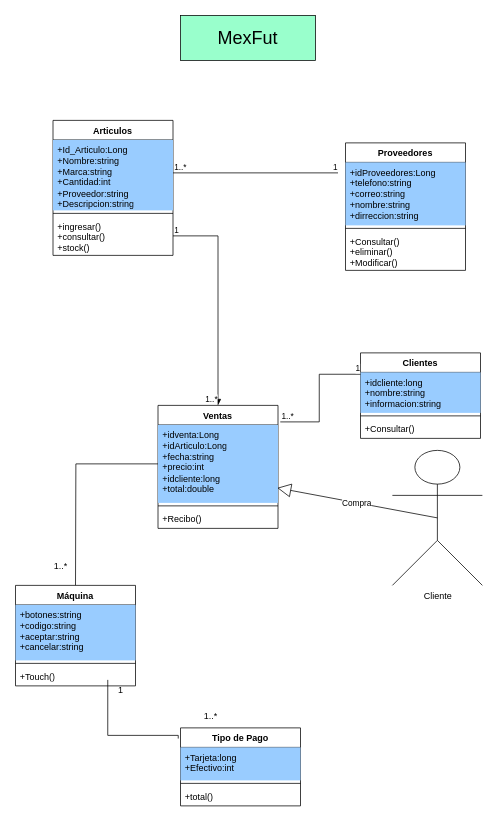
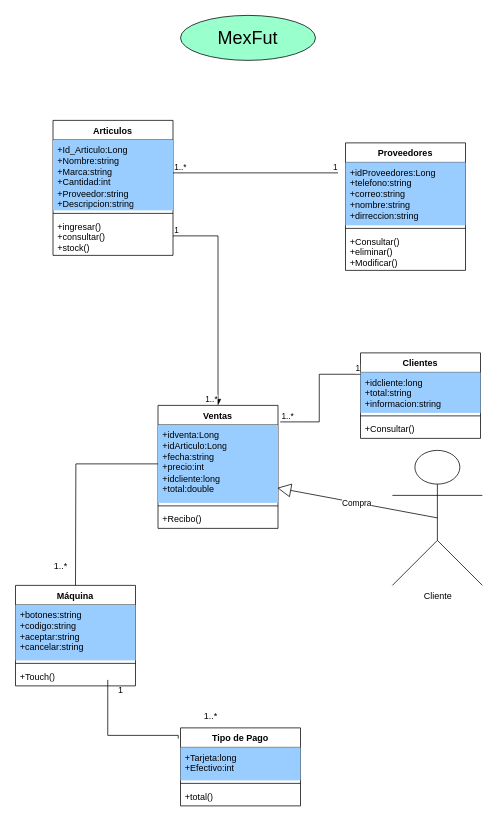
node "MexFut": shape rectangle -> ellipse
node "+idcliente:long +nombre:string +informacion:string": label "+idcliente:long +nombre:string +informacion:string" -> "+idcliente:long +total:string +informacion:string"
